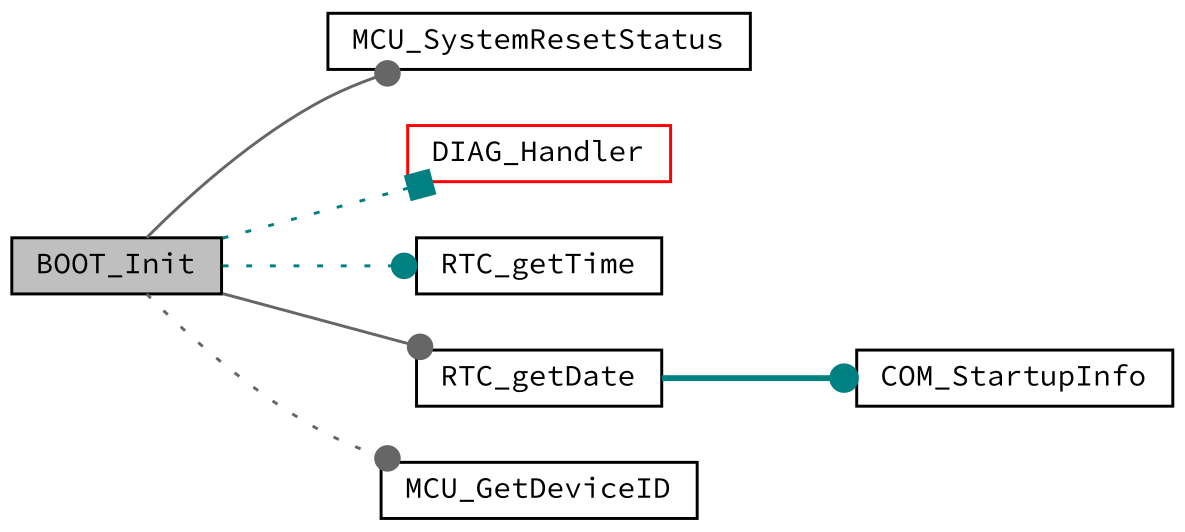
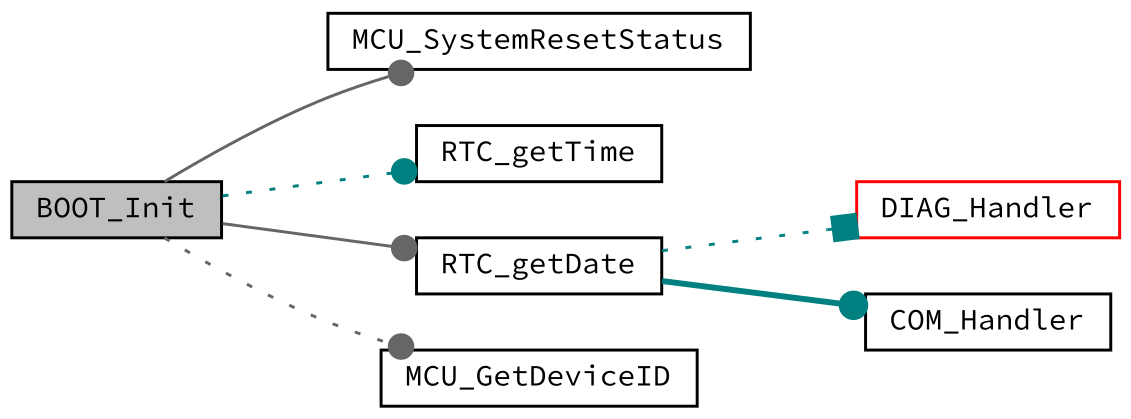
edge "BOOT_Init" -> "DIAG_Handler": now "RTC_getDate" -> "DIAG_Handler"
node "COM_StartupInfo": label "COM_StartupInfo" -> "COM_Handler"
